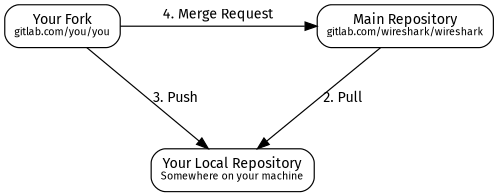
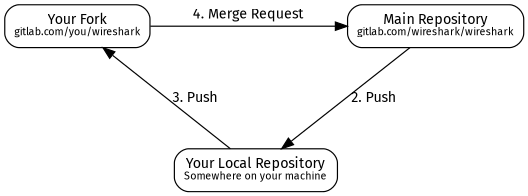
node "Your Fork": text "gitlab.com/you/you" -> "gitlab.com/you/wireshark"
edge "Your Fork" -> "Your Local Repository": reversed
edge "Main Repository" -> "Your Local Repository": label "2. Pull" -> "2. Push"
